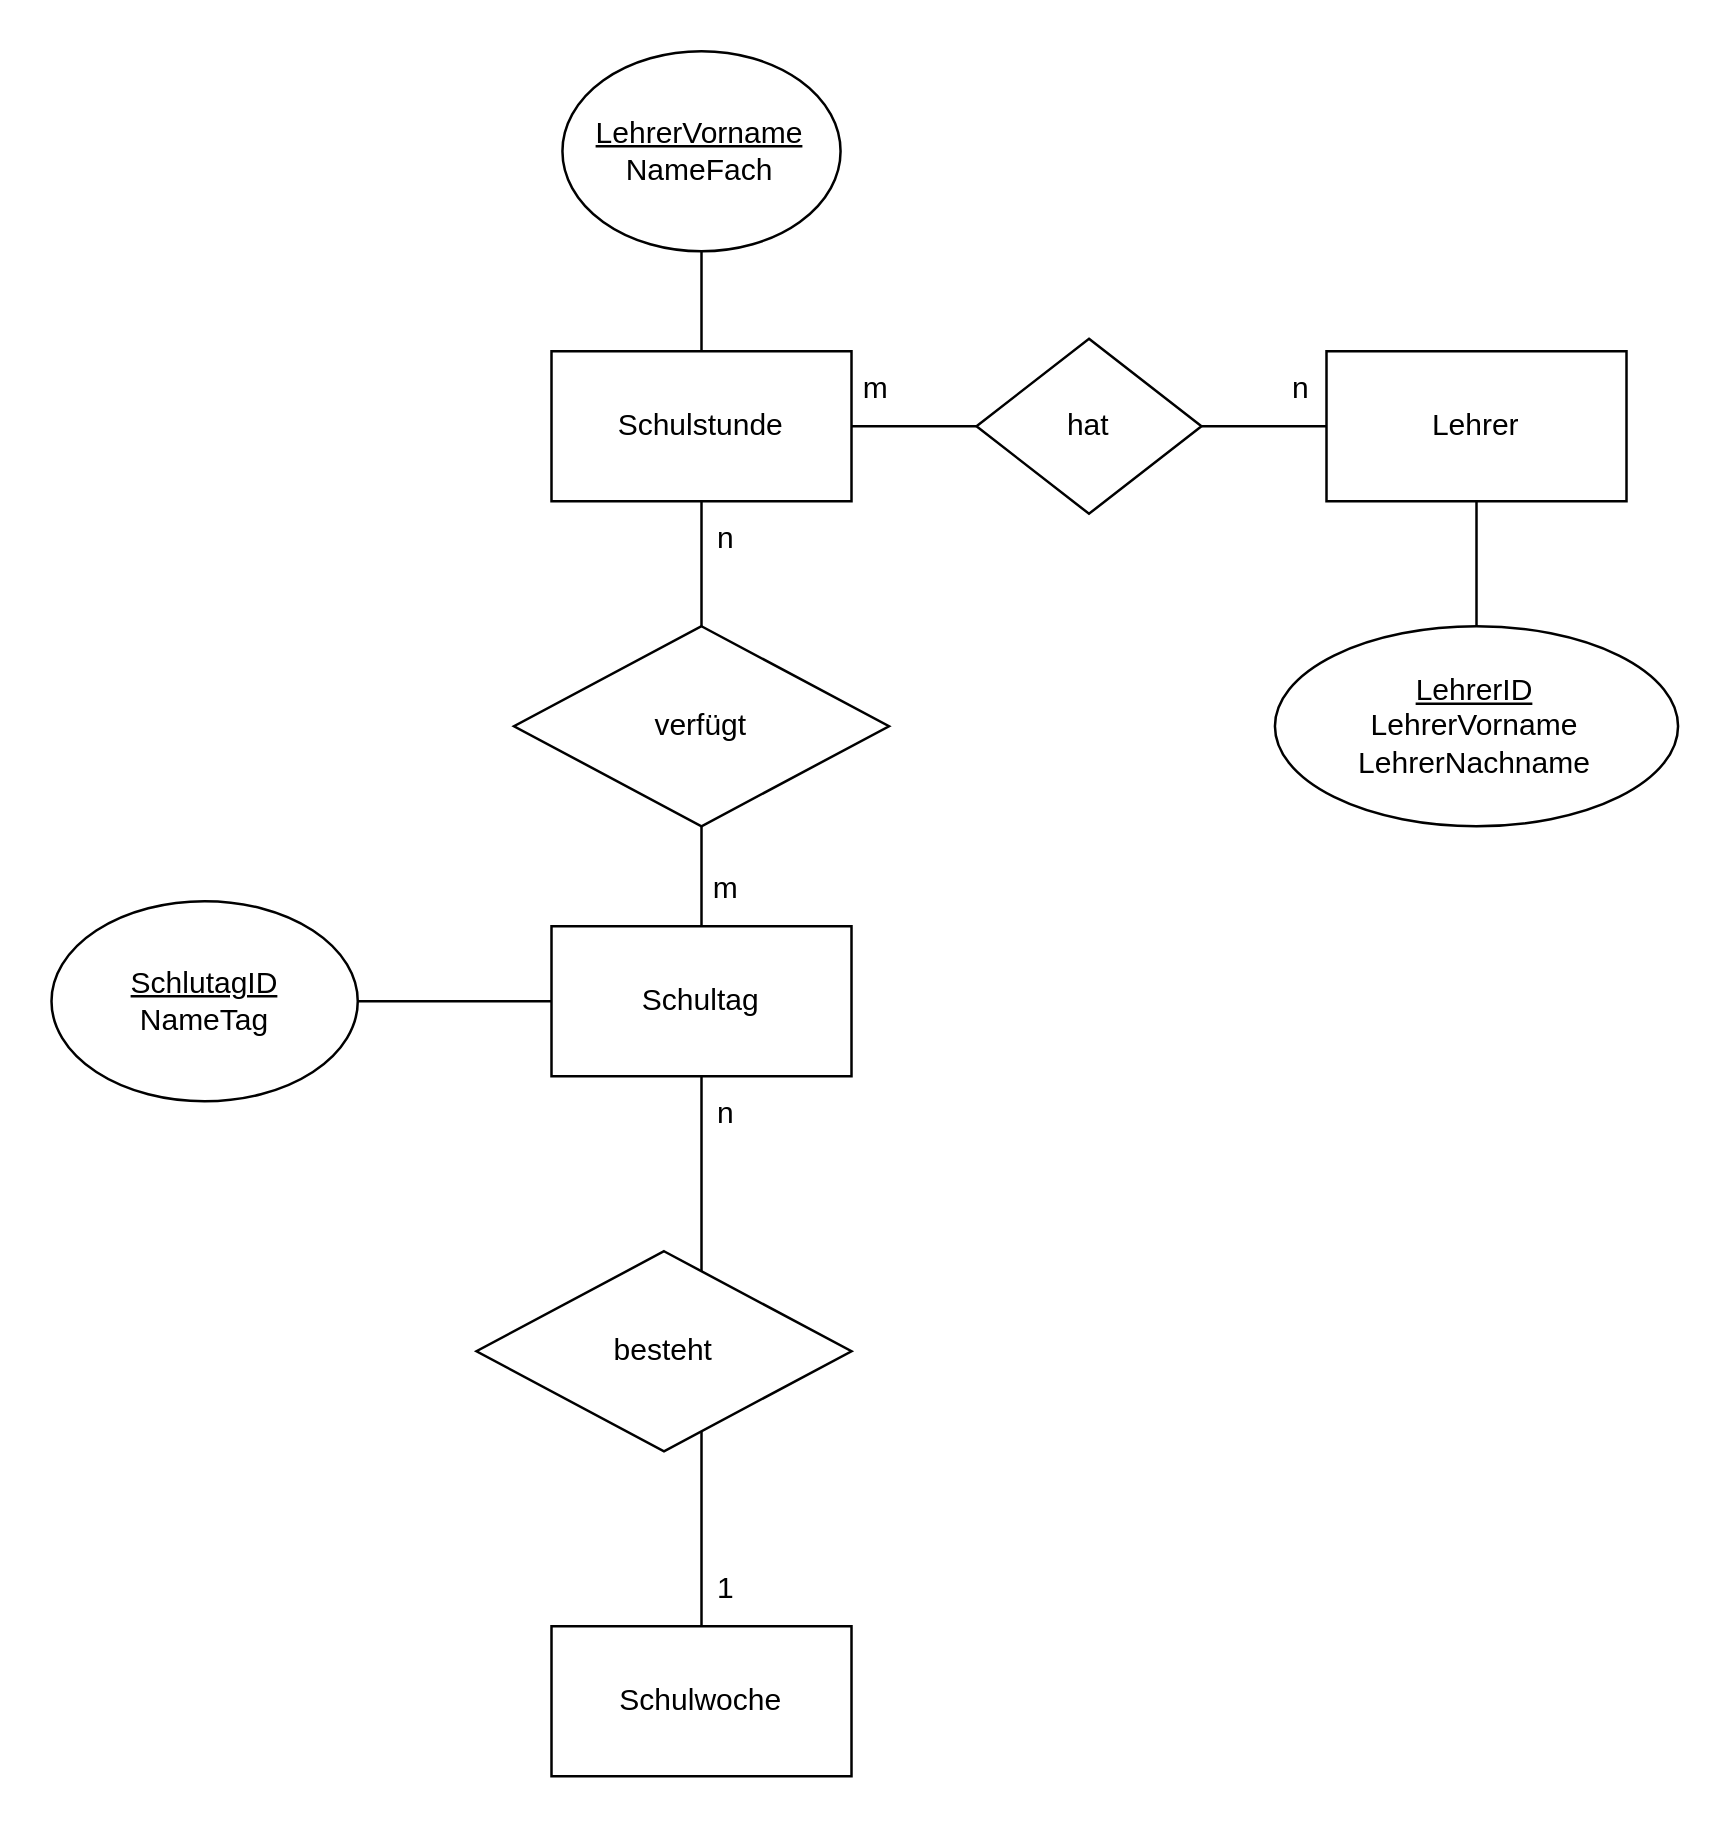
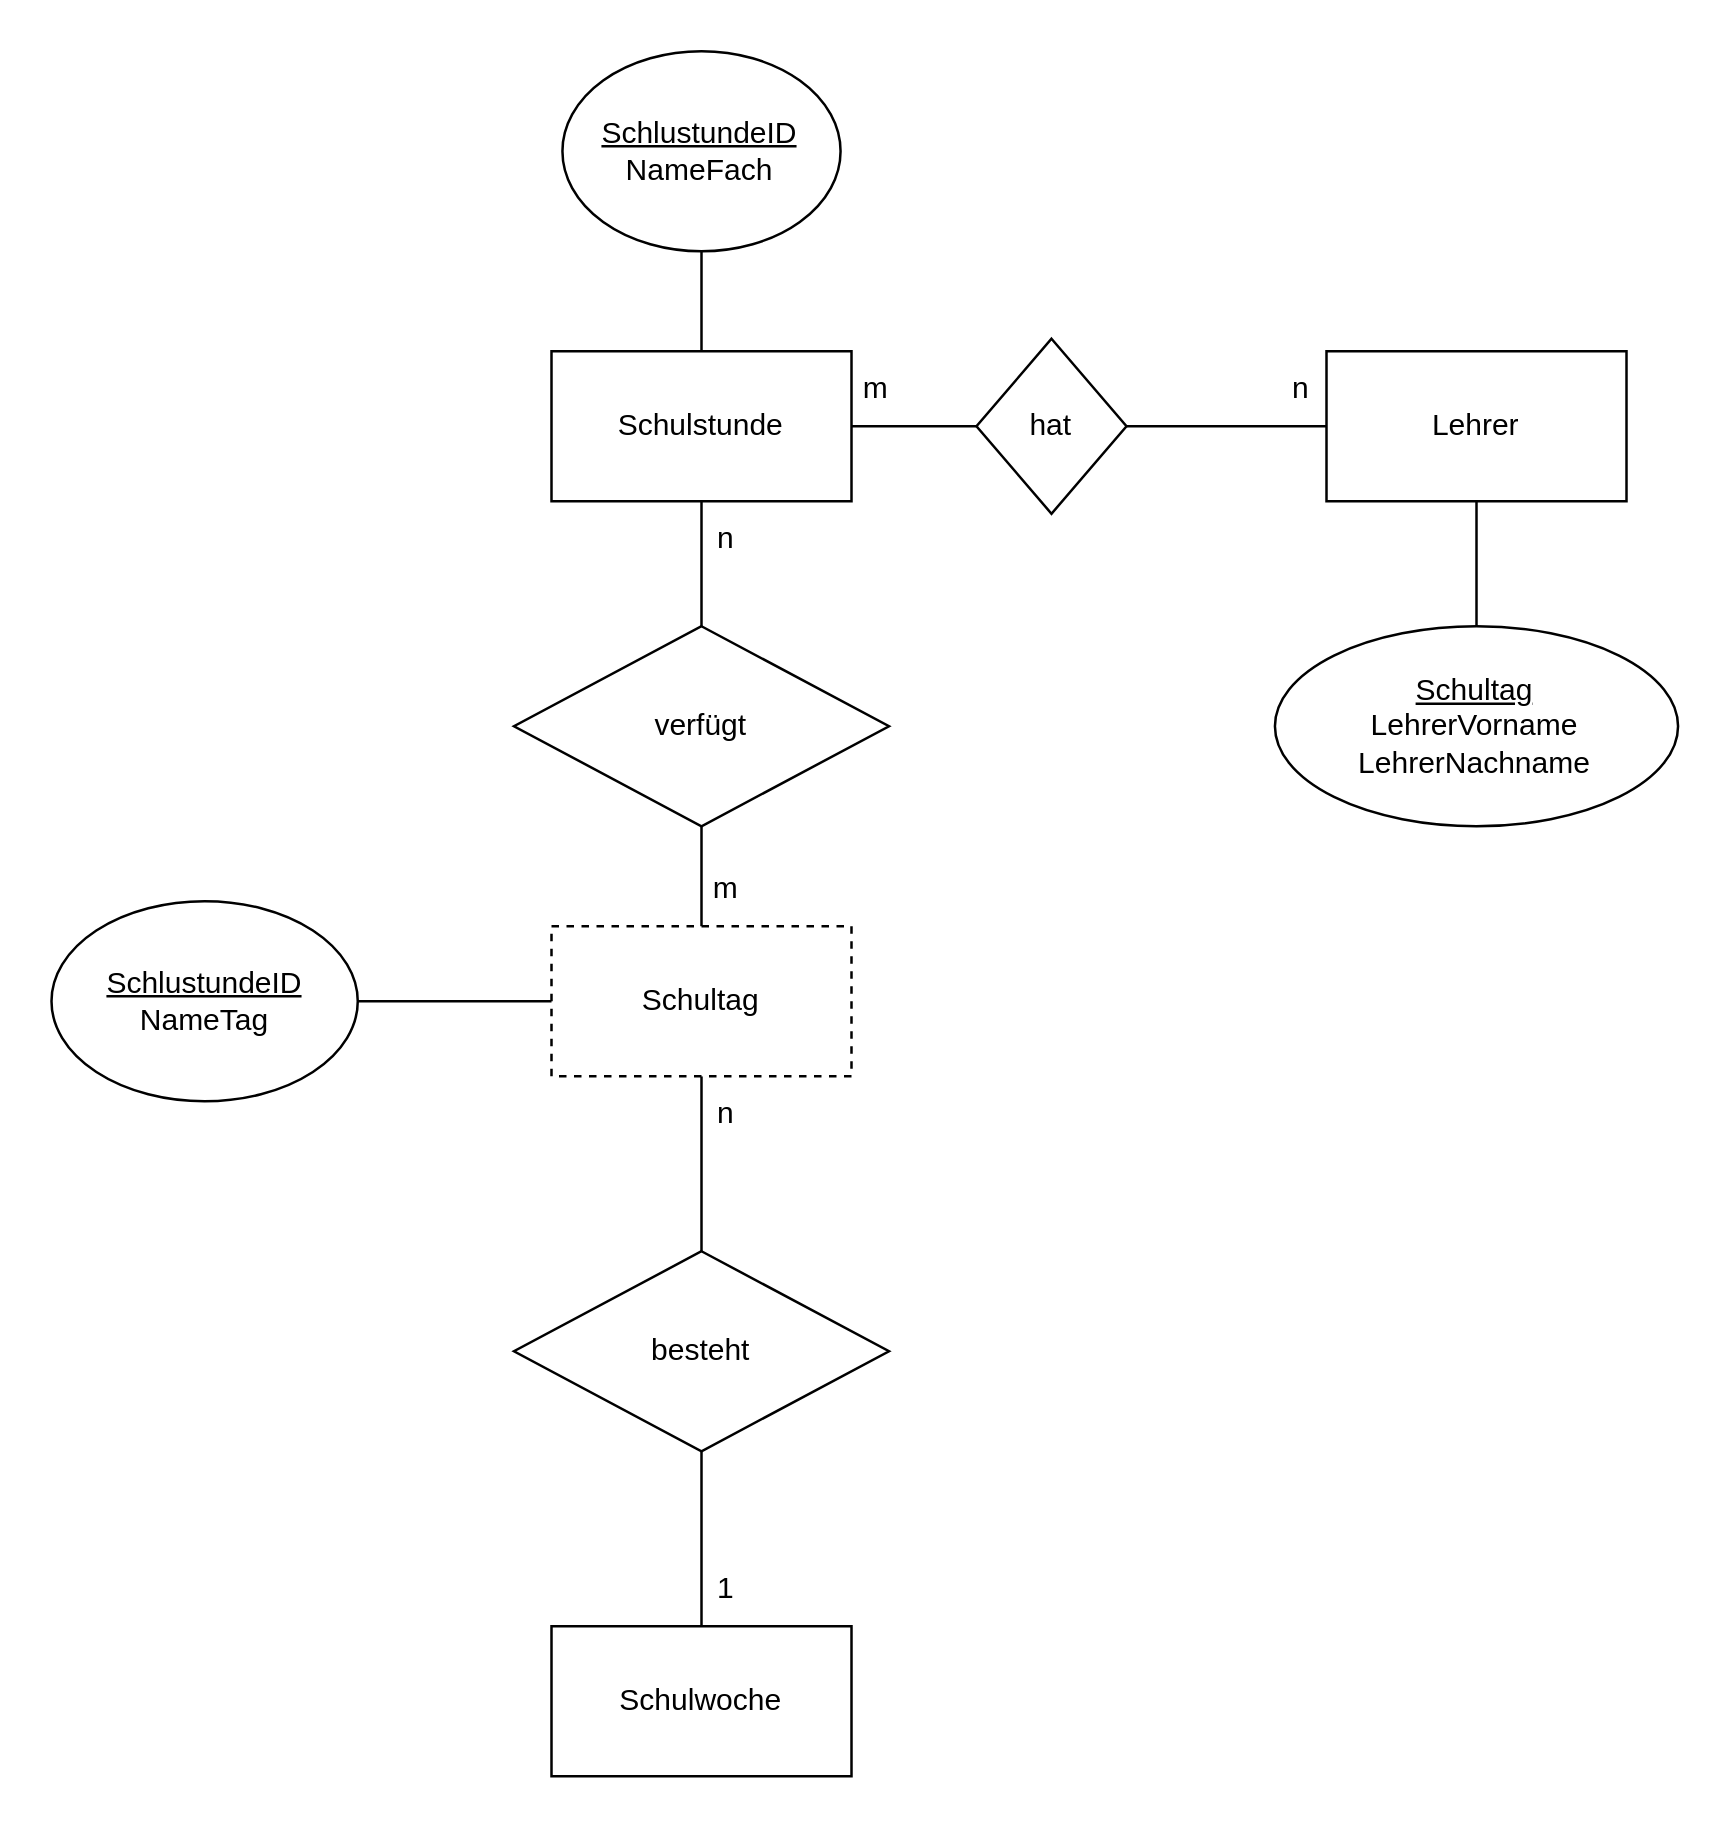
node "LehrerVorname NameFach": label "LehrerVorname NameFach" -> "SchlustundeID NameFach"
node "hat": size 225x175 -> 150x175
node "LehrerID LehrerVorname LehrerNachname": label "LehrerID LehrerVorname LehrerNachname" -> "Schultag LehrerVorname LehrerNachname"
node "SchlutagID NameTag": label "SchlutagID NameTag" -> "SchlustundeID NameTag"
node "Schultag": style solid -> dashed
node "besteht": moved (664, 1351) -> (701, 1351)
